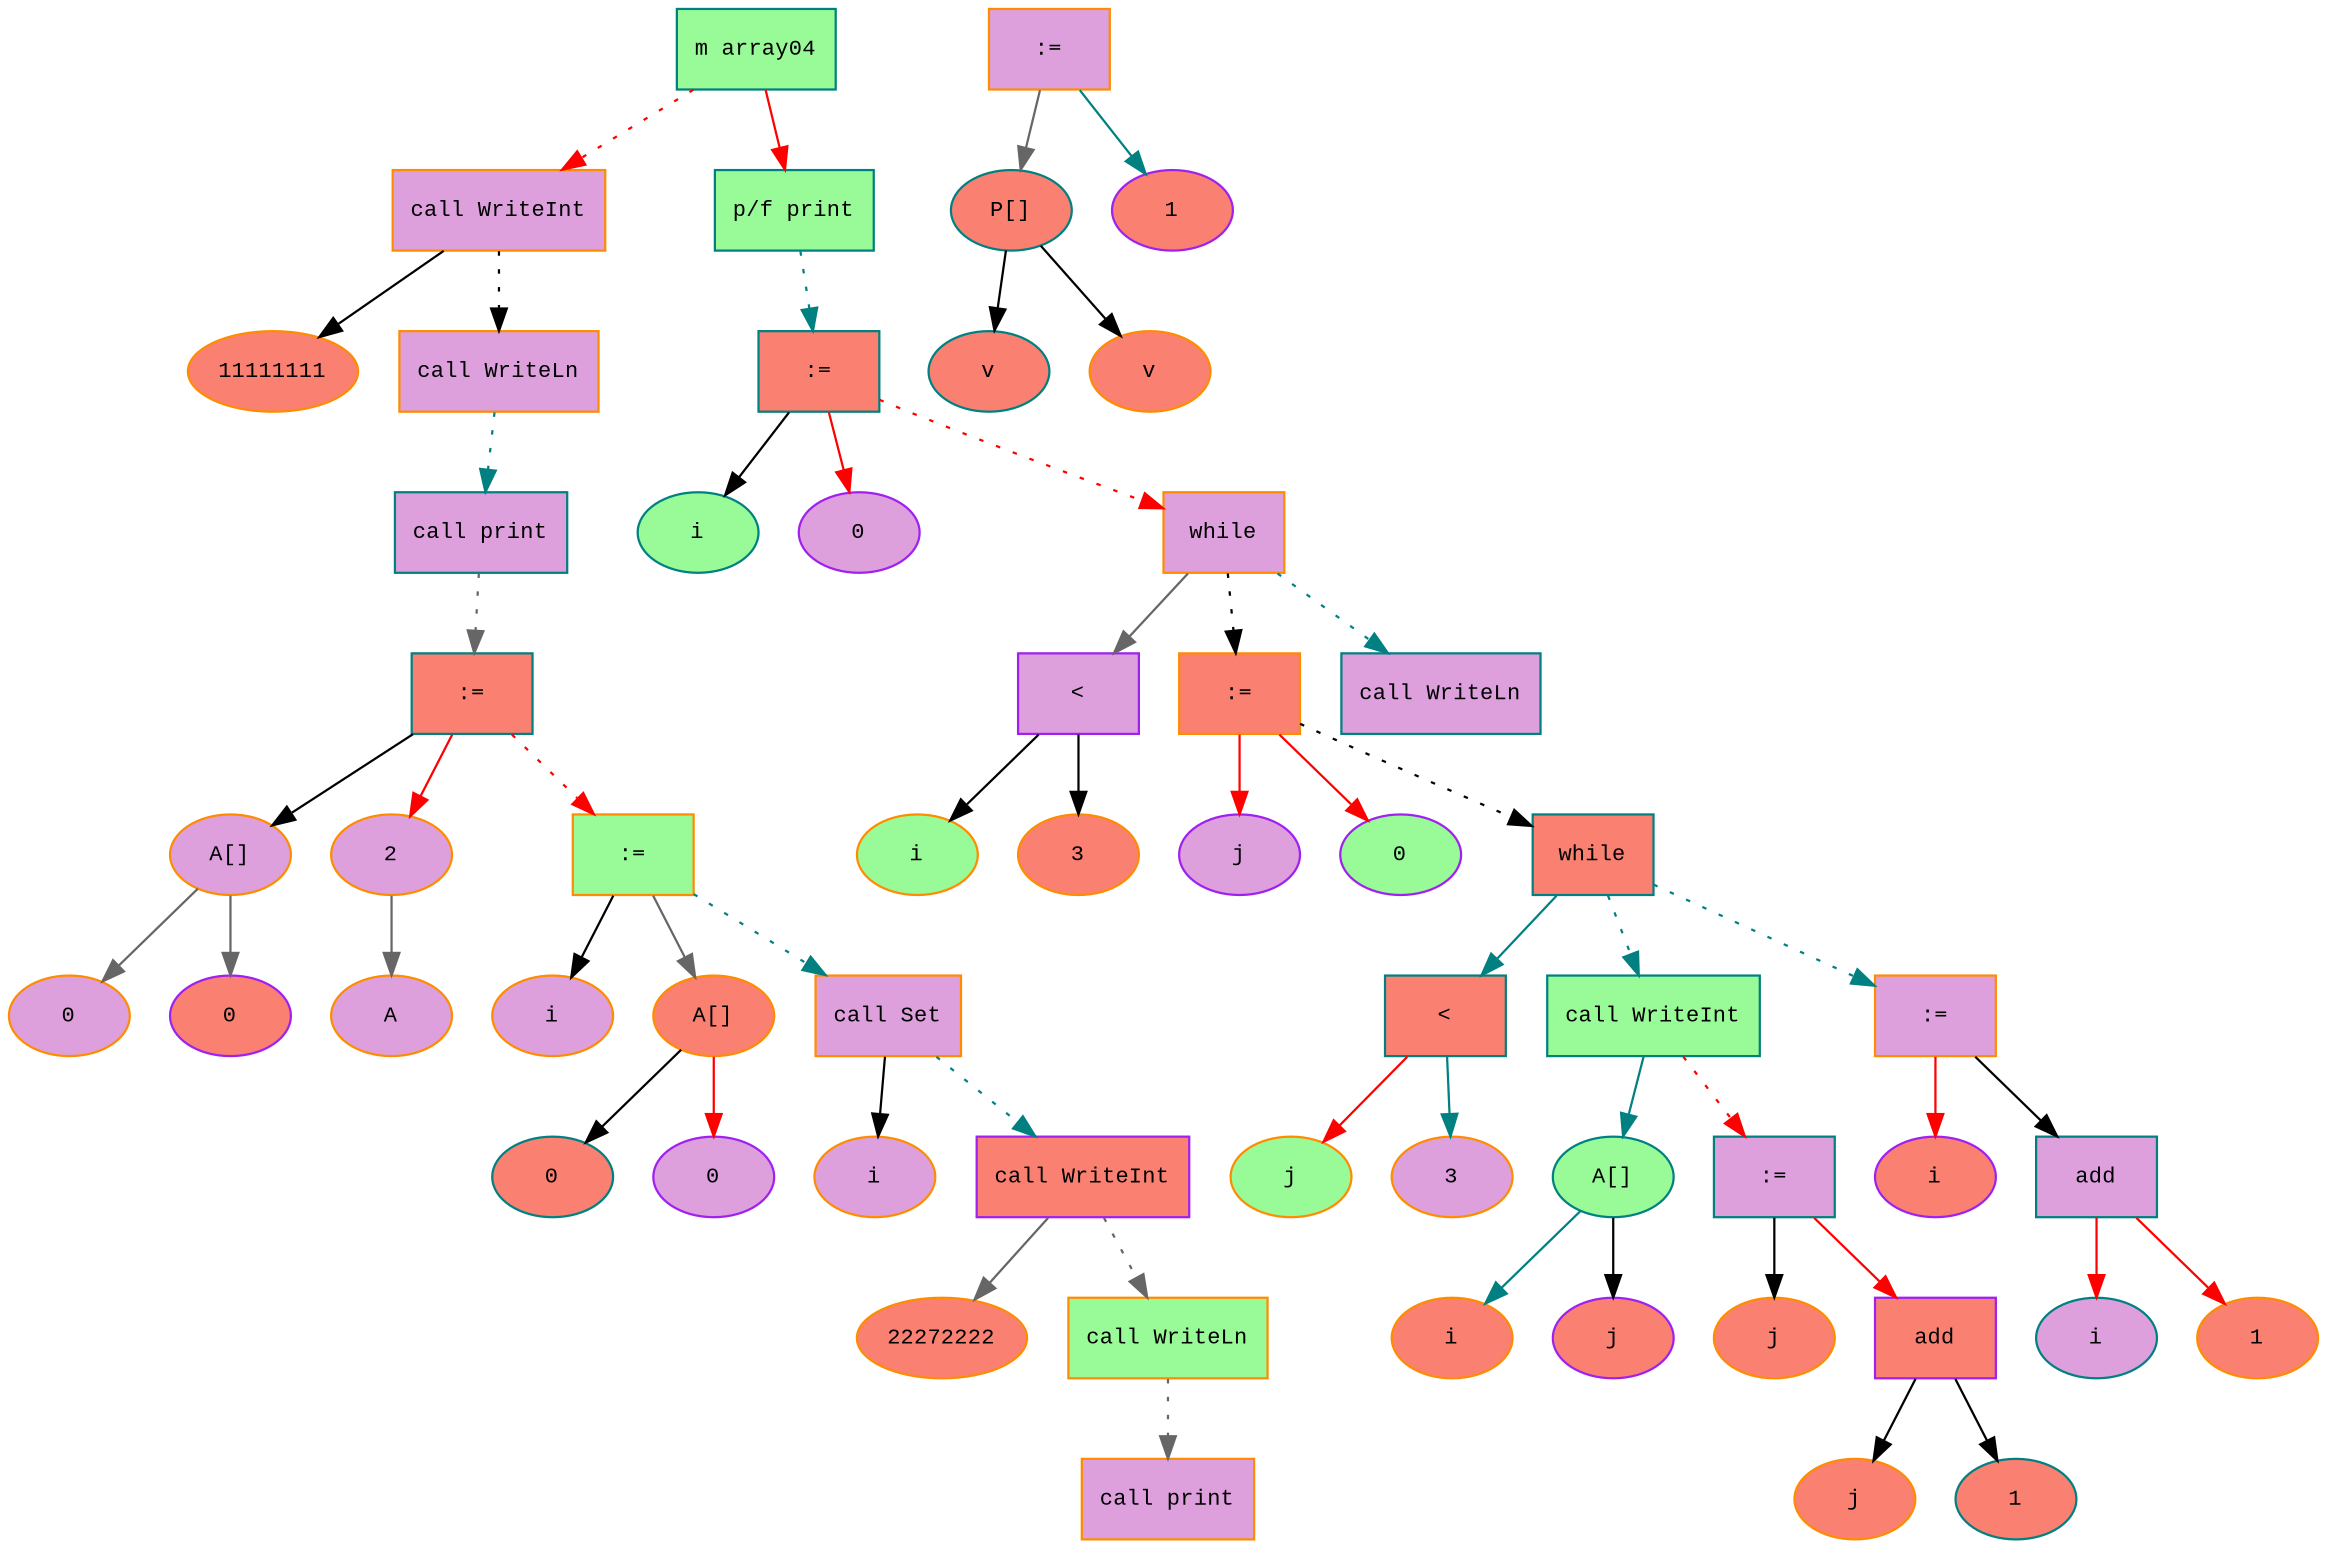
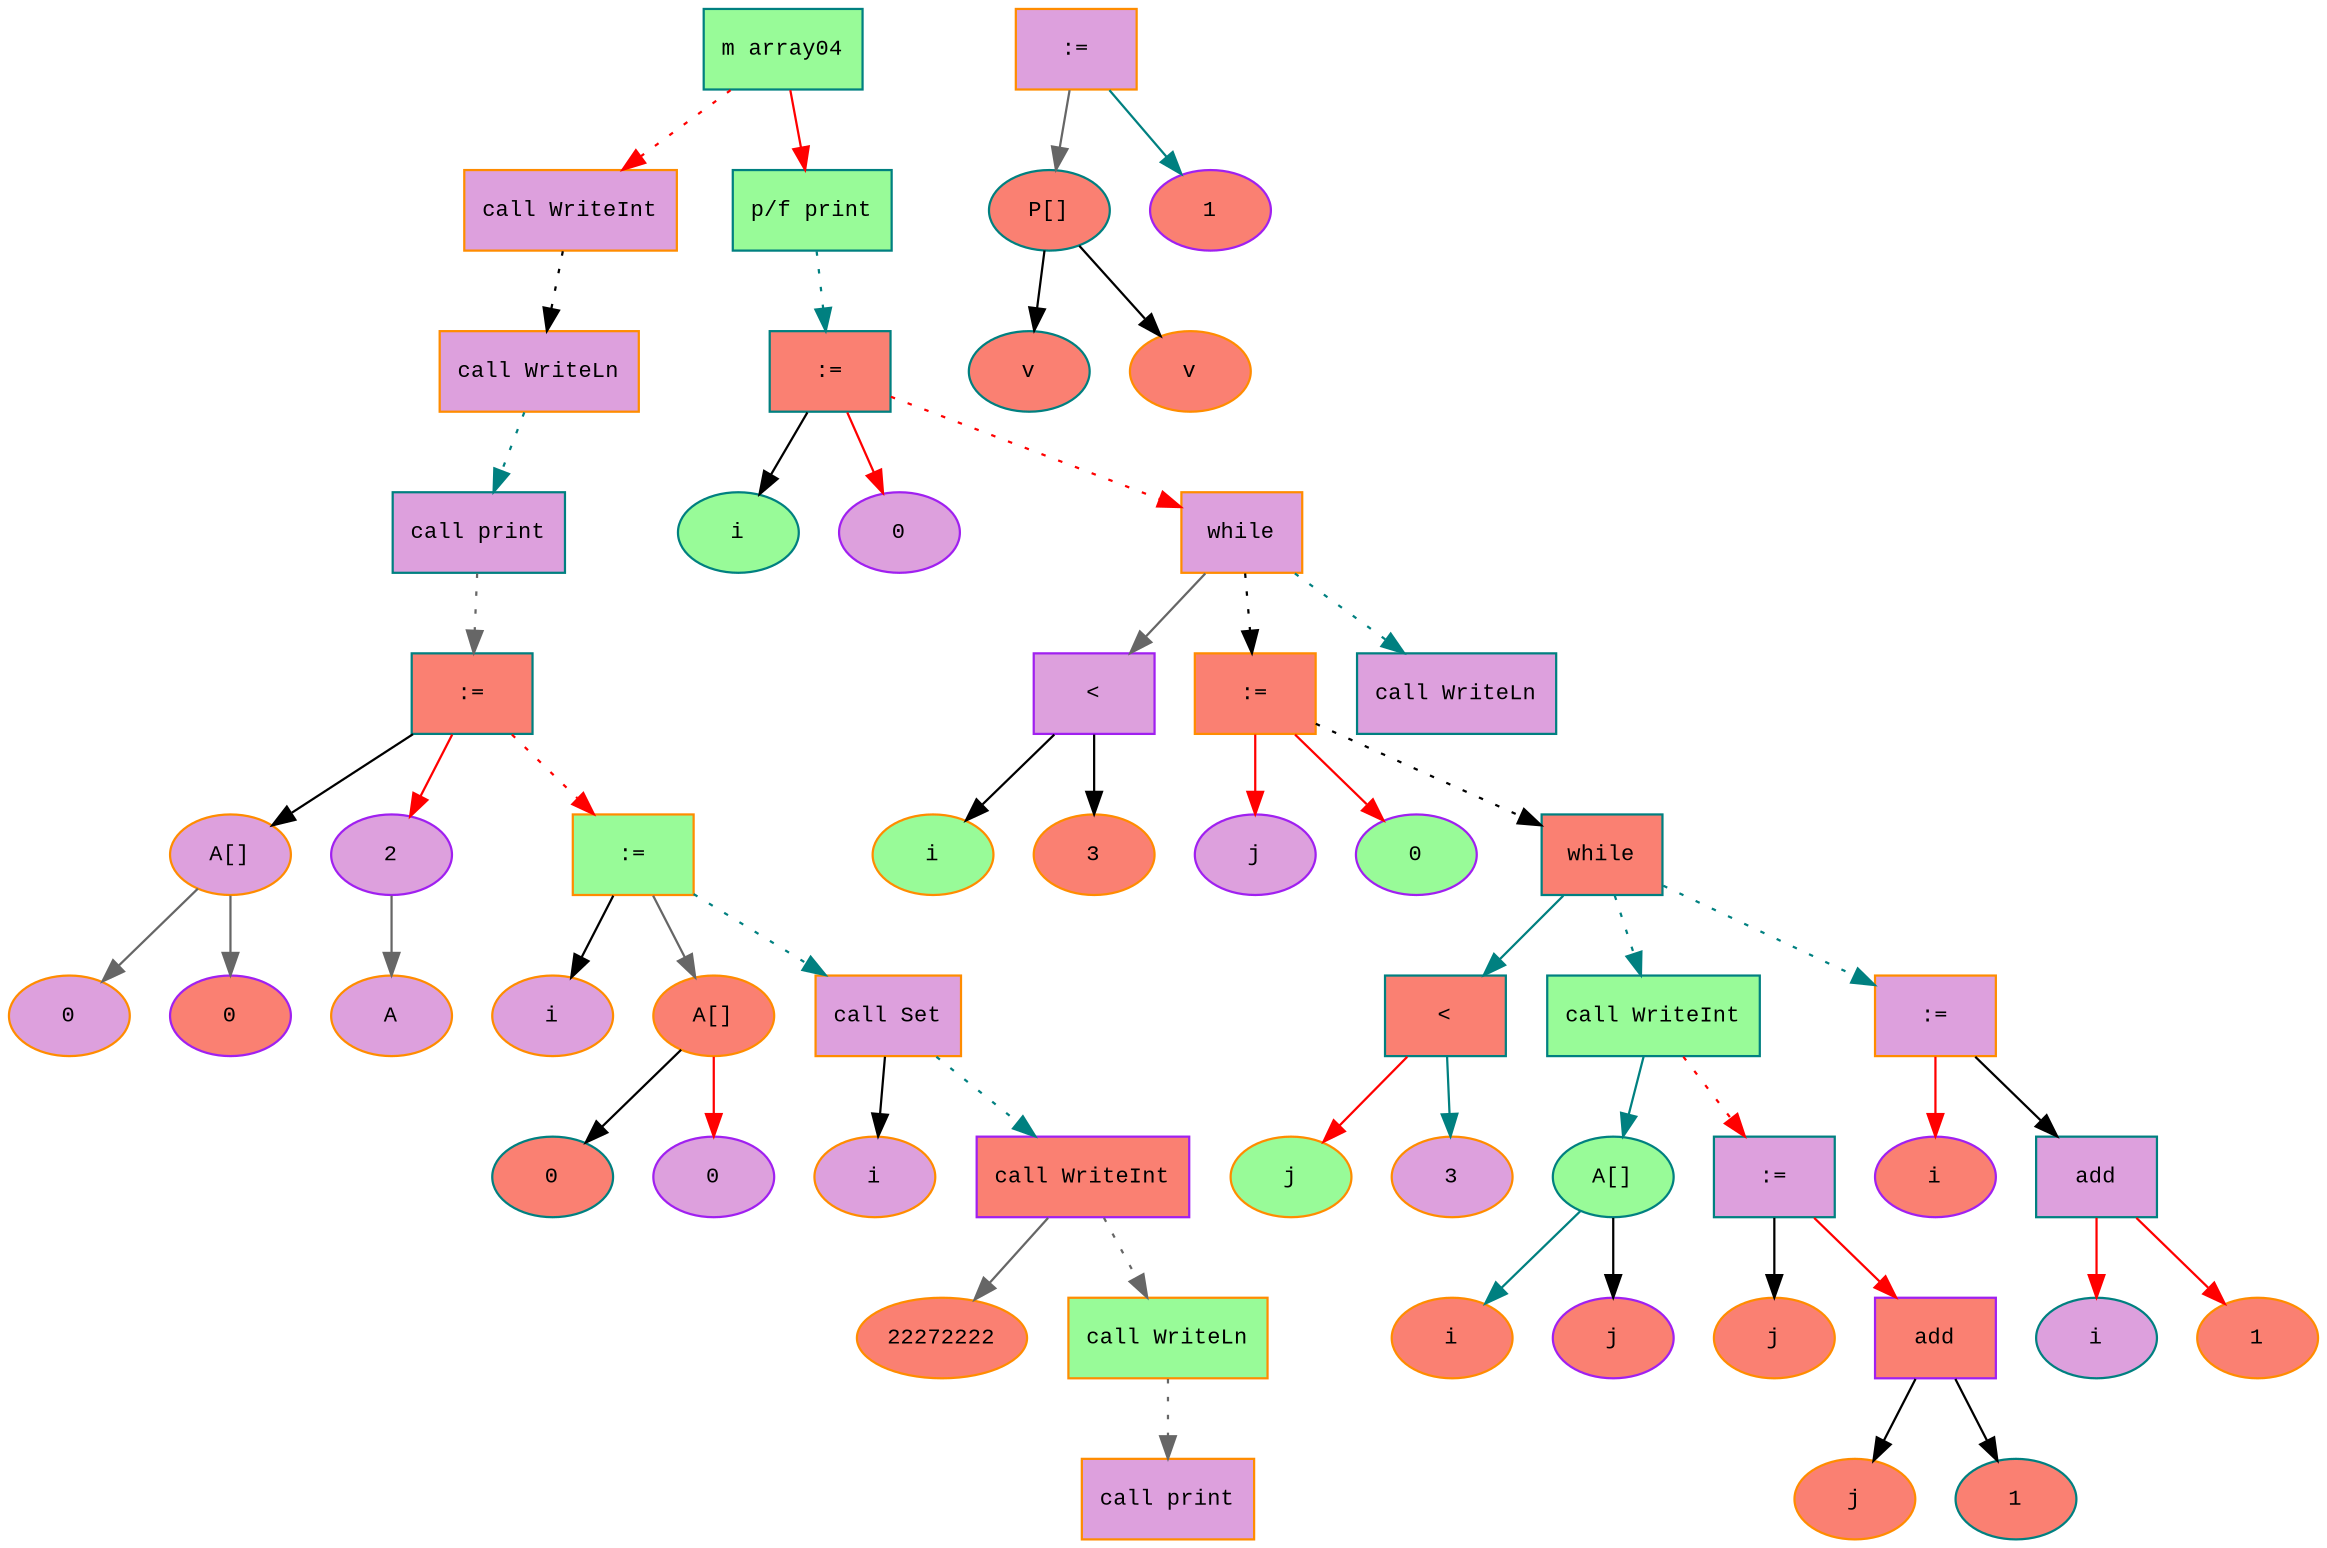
node "11111111": removed
node "2": color darkorange -> purple
